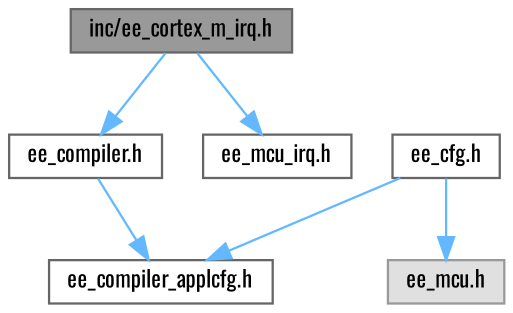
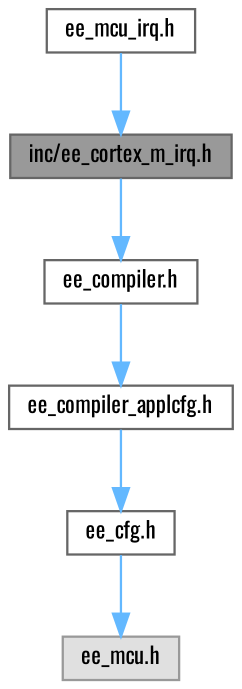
edge "inc/ee_cortex_m_irq.h" -> "ee_mcu_irq.h": reversed
edge "ee_cfg.h" -> "ee_compiler_applcfg.h": reversed
